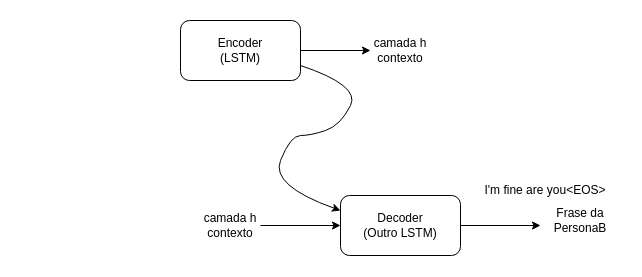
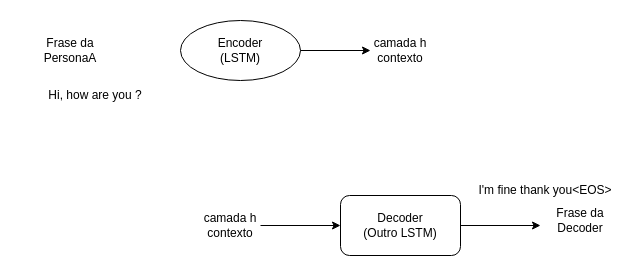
node "Frase da PersonaA": added
node "Encoder (LSTM)": shape rounded rectangle -> ellipse
node "Hi, how are you ?": added
edge "Encoder (LSTM)" -> "Decoder (Outro LSTM)": removed
node "I'm fine are you<EOS>": label "I'm fine are you<EOS>" -> "I'm fine thank you<EOS>"
node "Frase da PersonaB": label "Frase da PersonaB" -> "Frase da Decoder"
